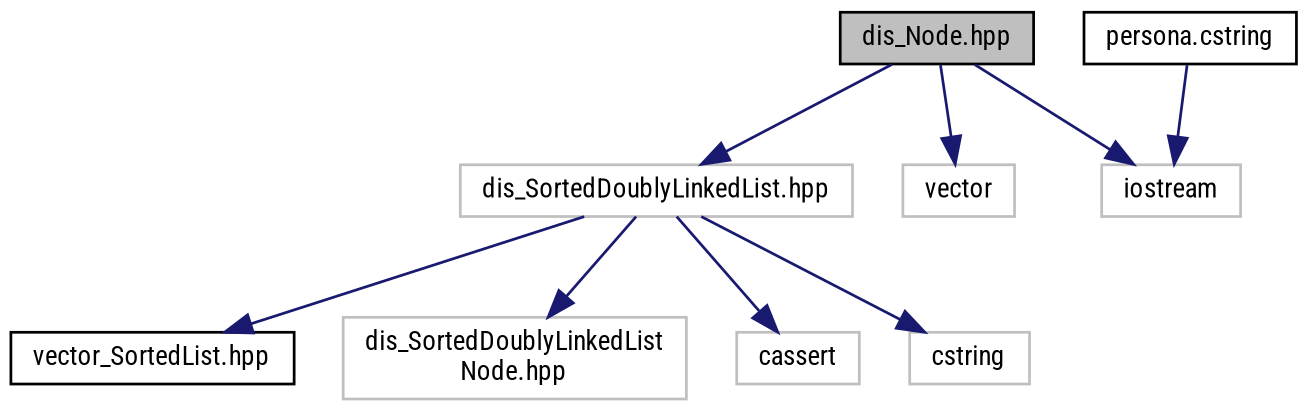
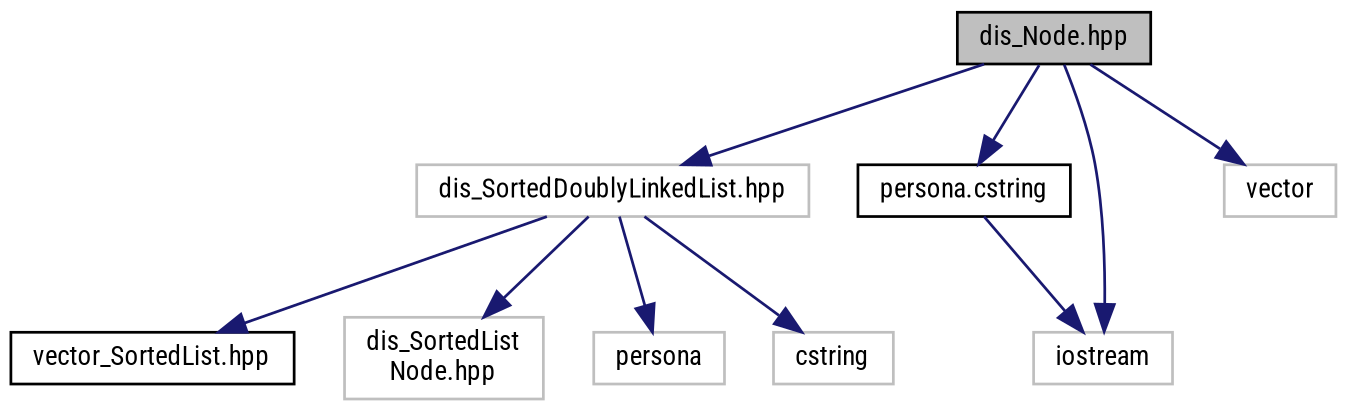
edge "dis_Node.hpp" -> "persona.cstring": added
node "dis_SortedDoublyLinkedList Node.hpp": label "dis_SortedDoublyLinkedList Node.hpp" -> "dis_SortedList Node.hpp"
node "cassert": label "cassert" -> "persona"
